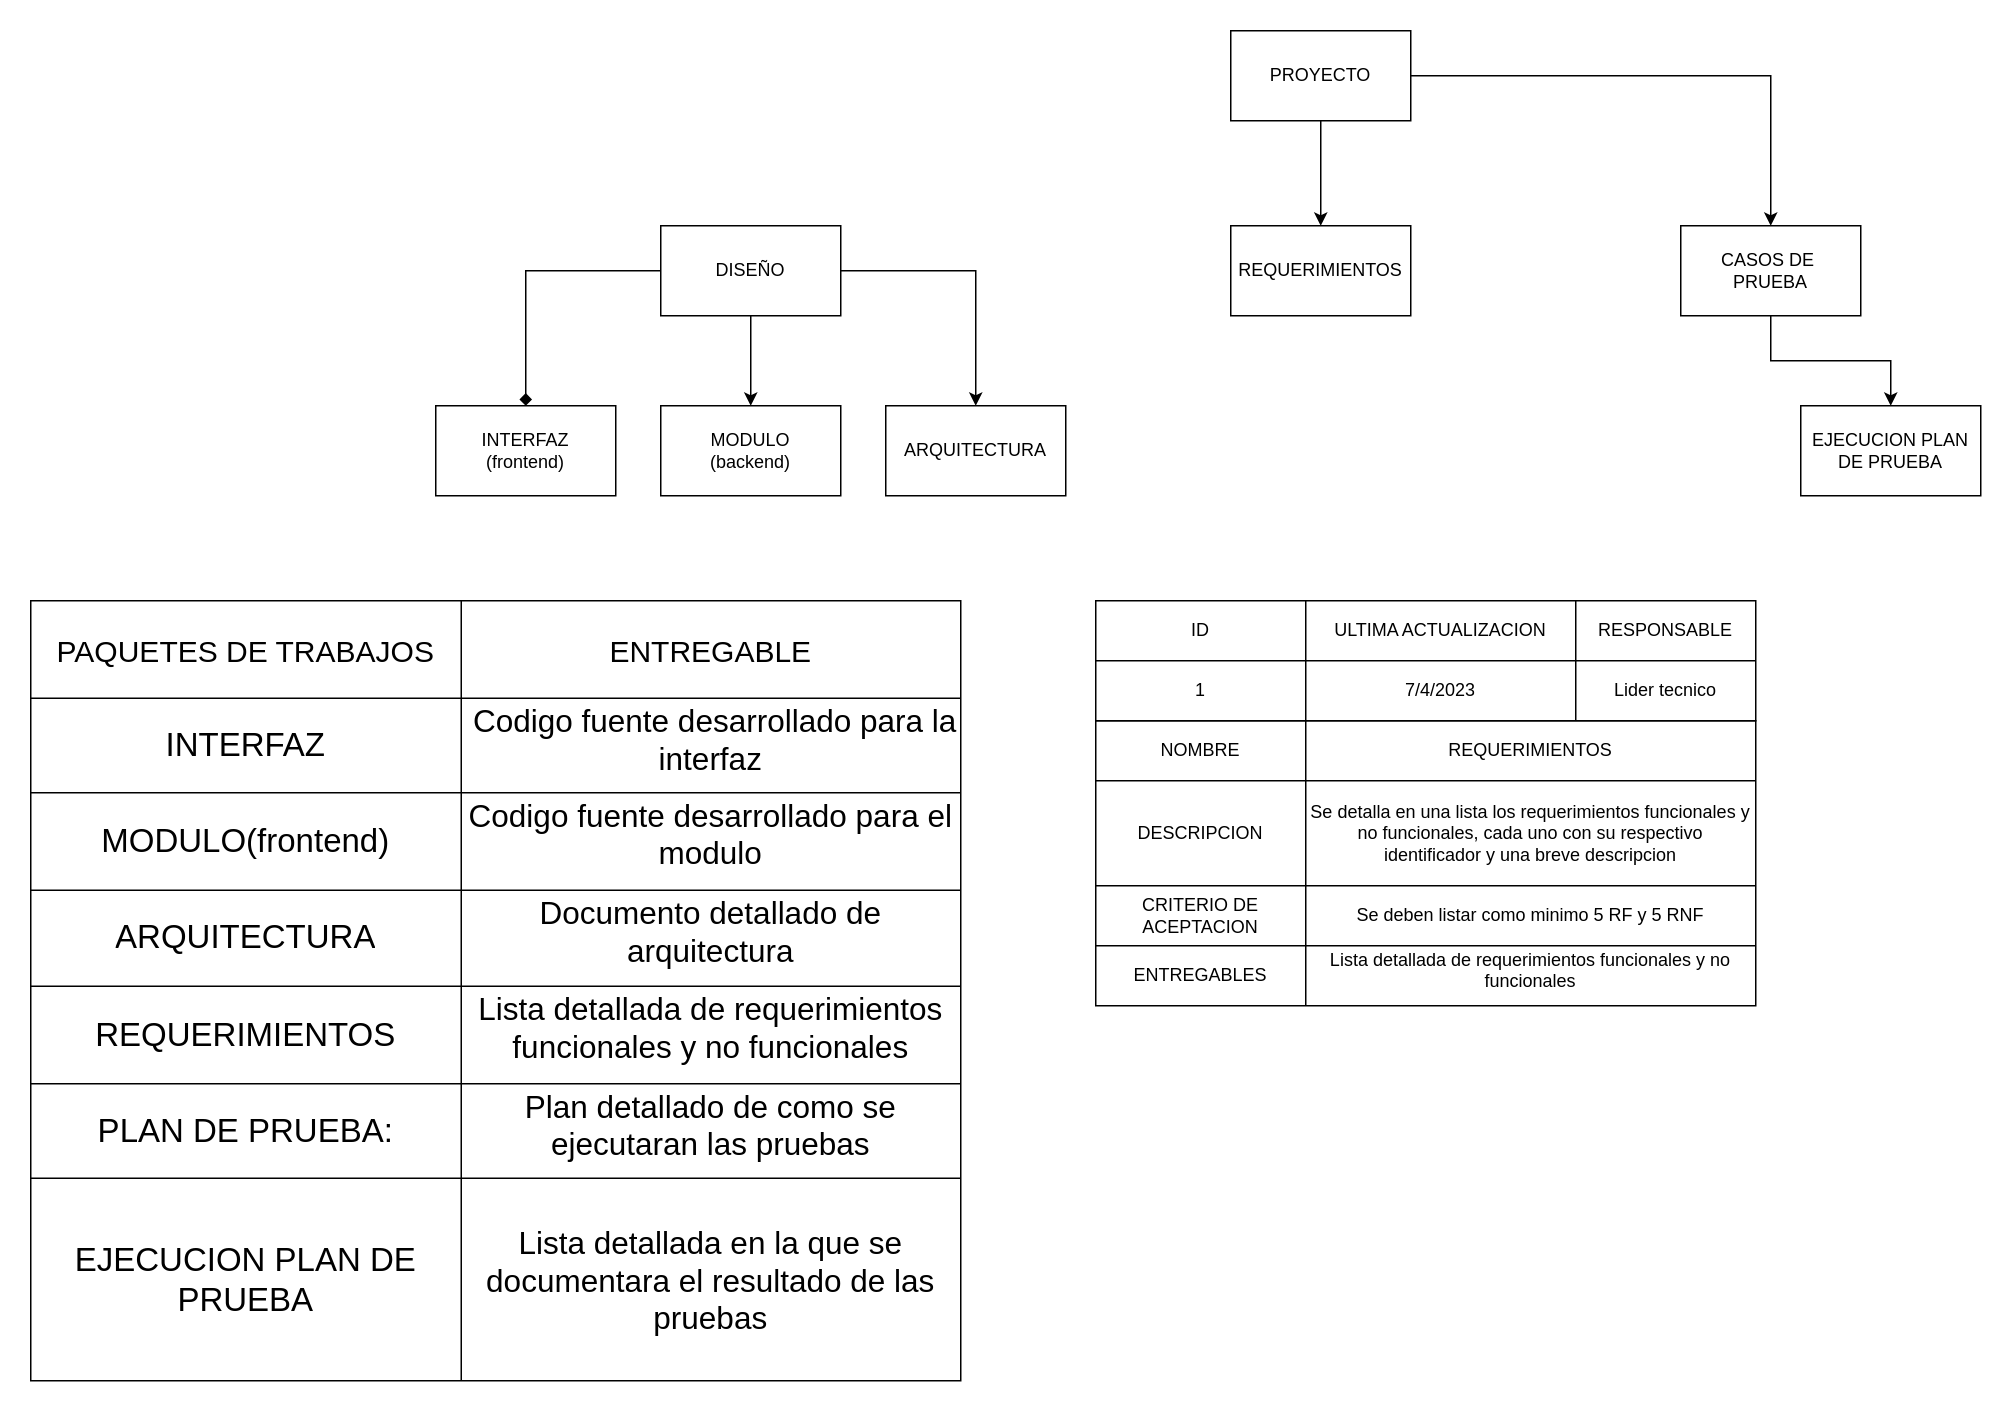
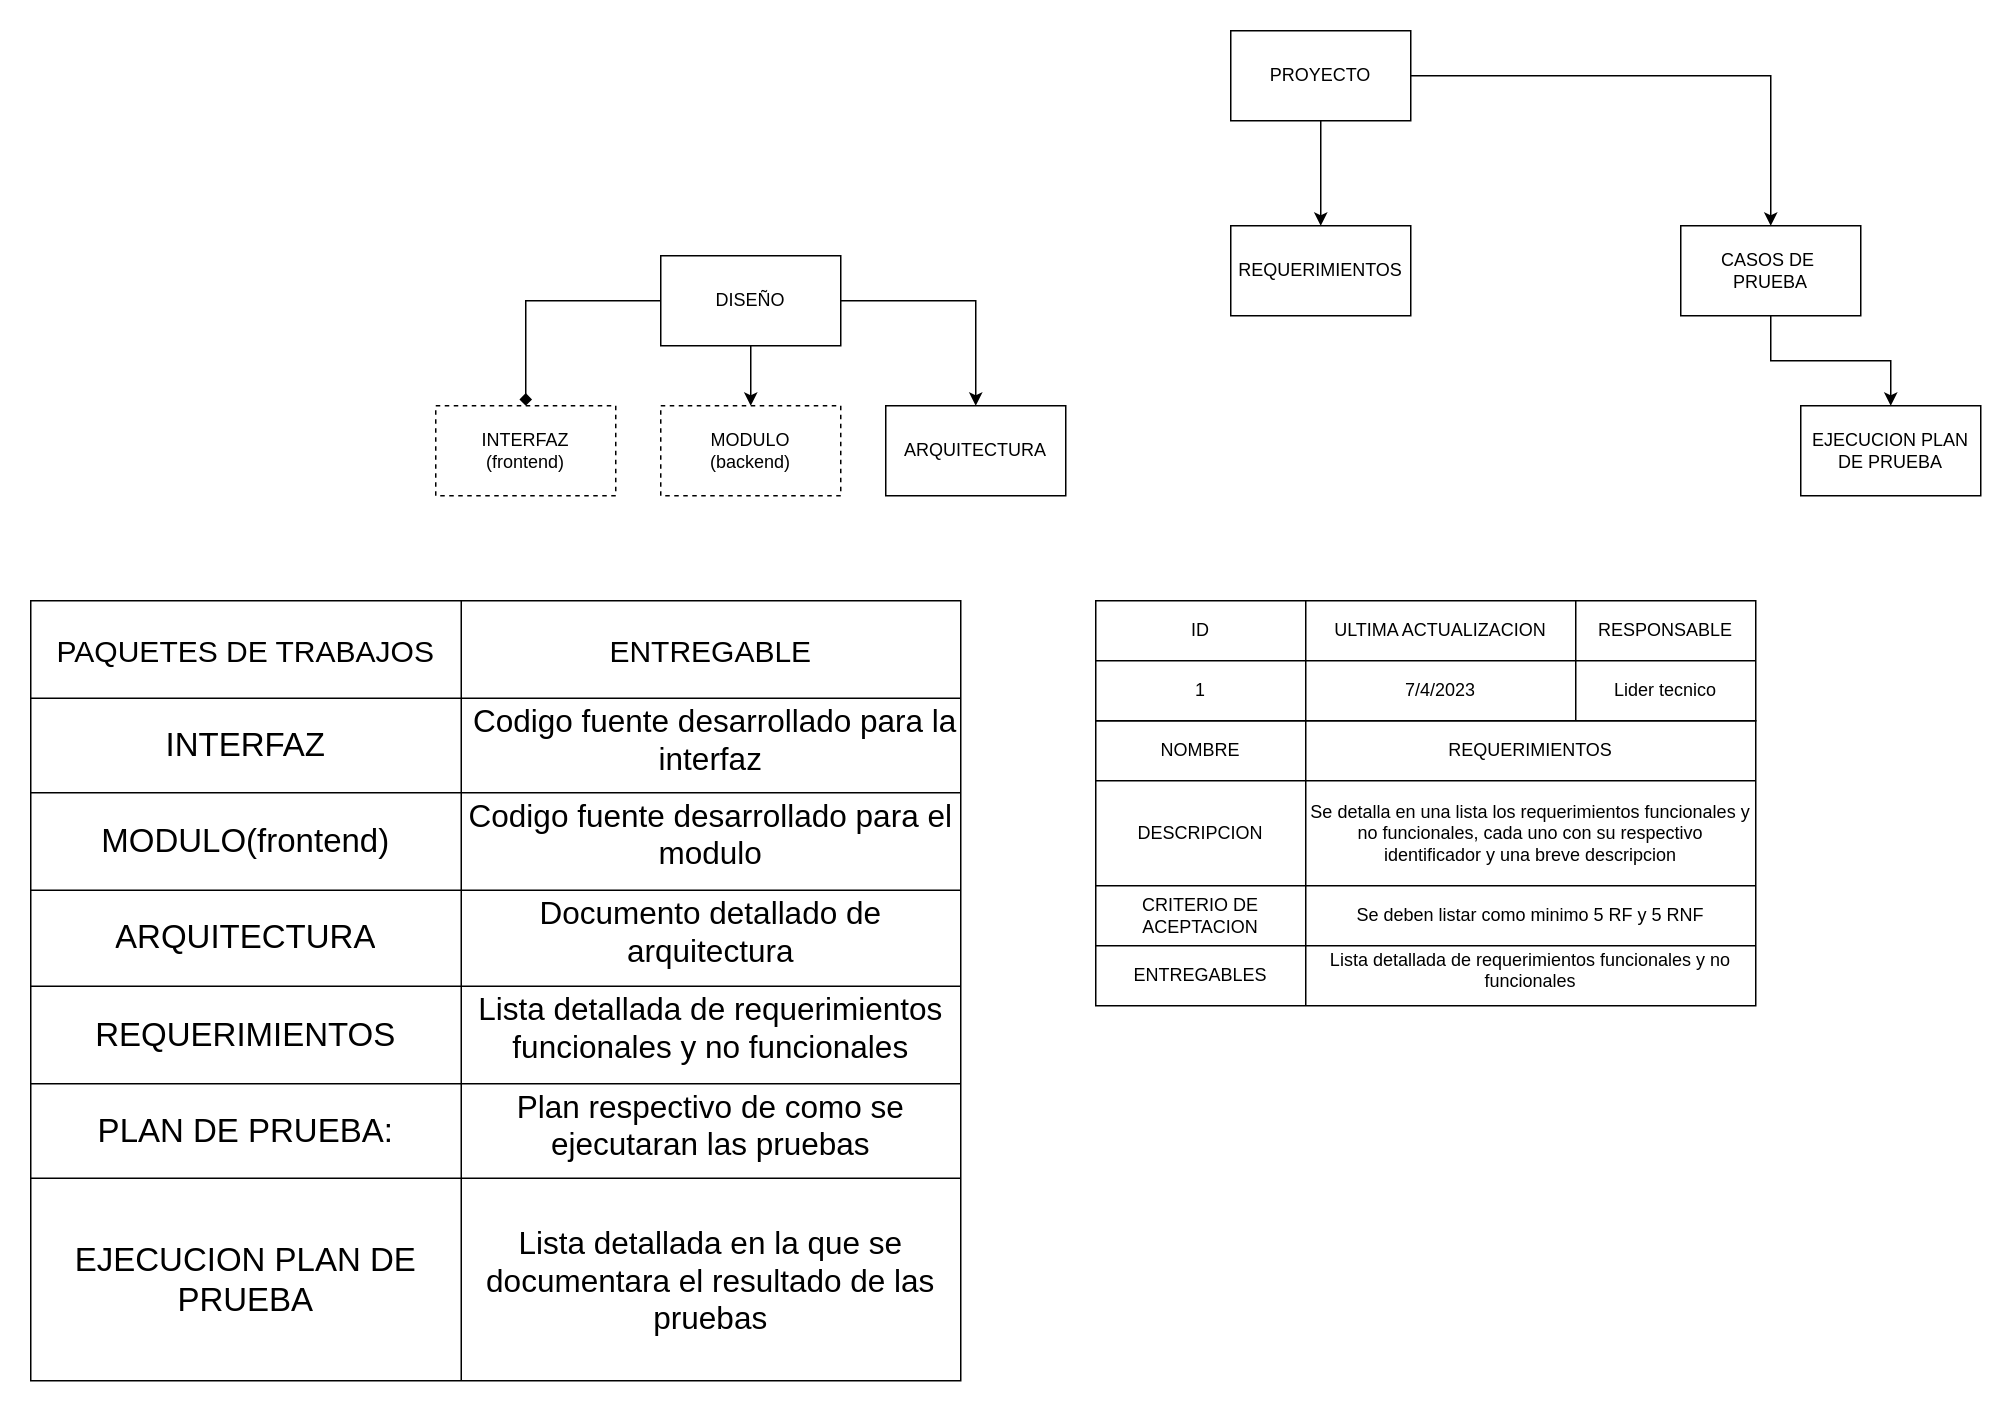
node "DISEÑO": moved (751, 271) -> (751, 301)
node "INTERFAZ (frontend)": style solid -> dashed
node "MODULO (backend)": style solid -> dashed
node "Plan detallado de como se ejecutaran las pruebas": label "Plan detallado de como se ejecutaran las pruebas" -> "Plan respectivo de como se ejecutaran las pruebas"
